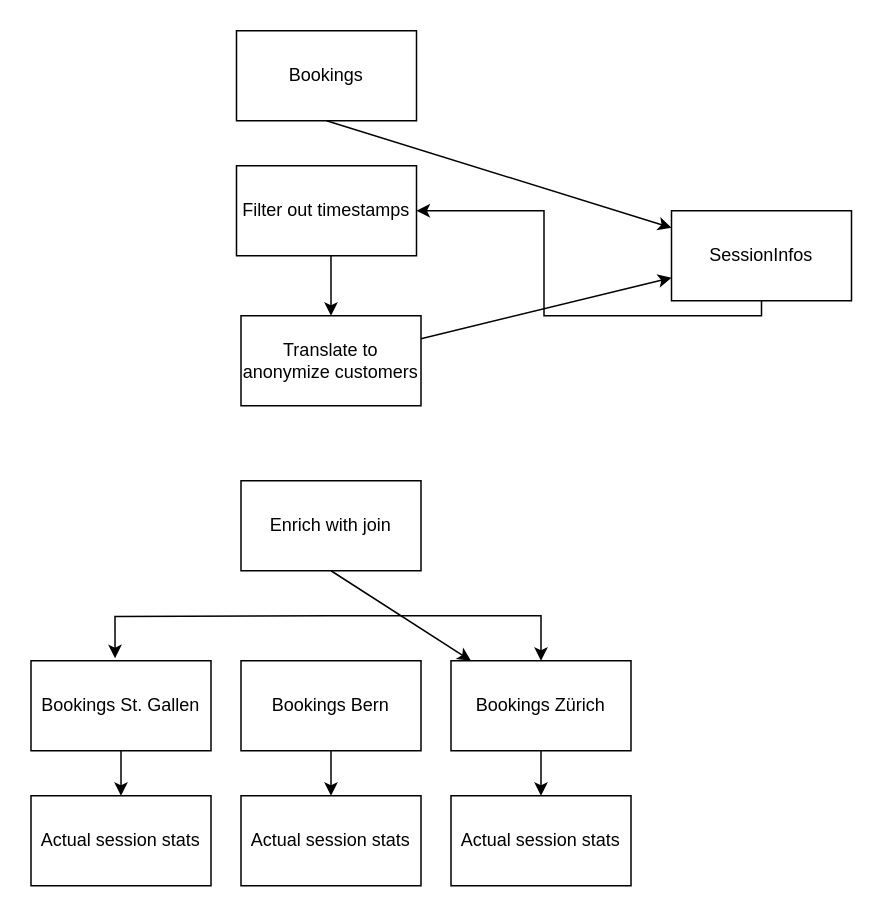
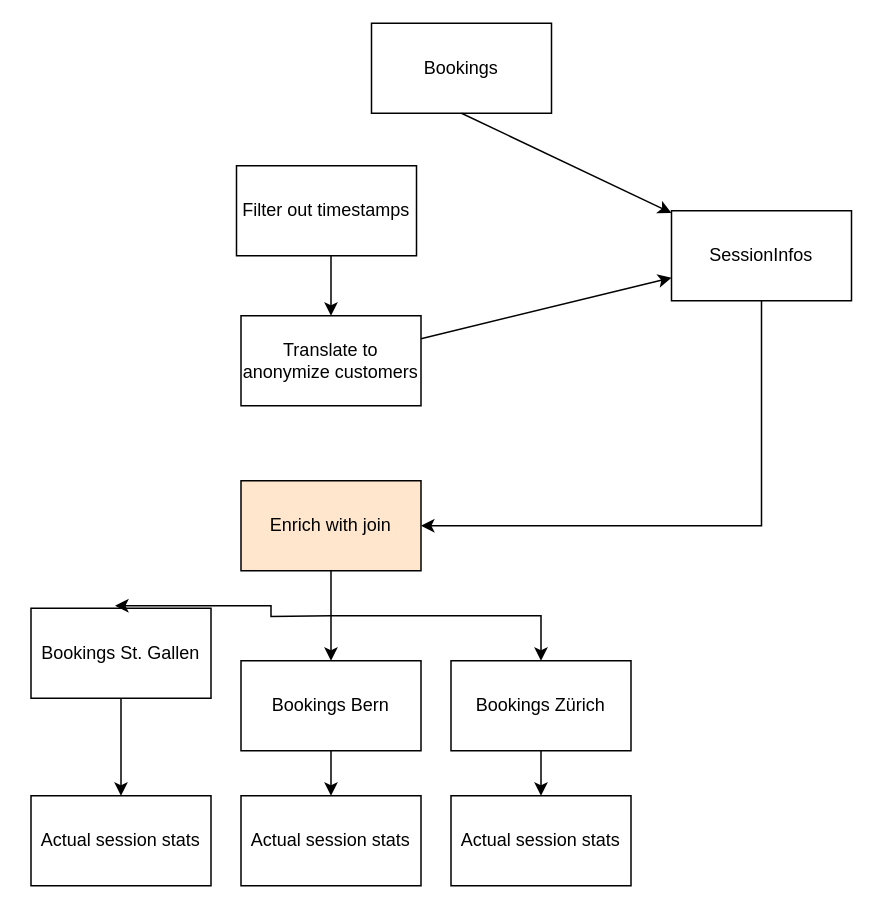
node "Bookings": moved (326, 76) -> (461, 68)
edge "SessionInfos" -> "Filter out timestamps": now "SessionInfos" -> "Enrich with join"
node "Enrich with join": fillcolor #ffffff -> #ffe6cc
edge "Enrich with join" -> "Bookings Zürich": now "Enrich with join" -> "Bookings Bern"
node "Bookings St. Gallen": moved (121, 706) -> (121, 653)
